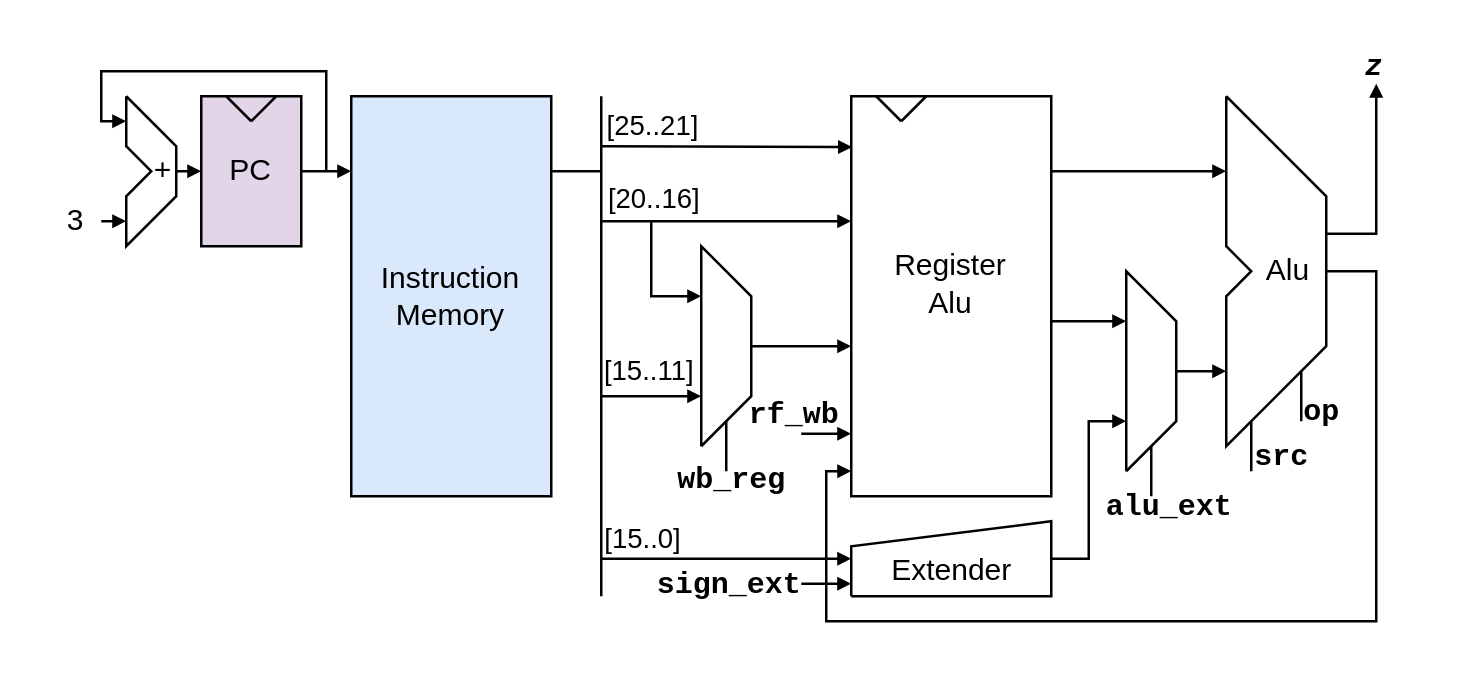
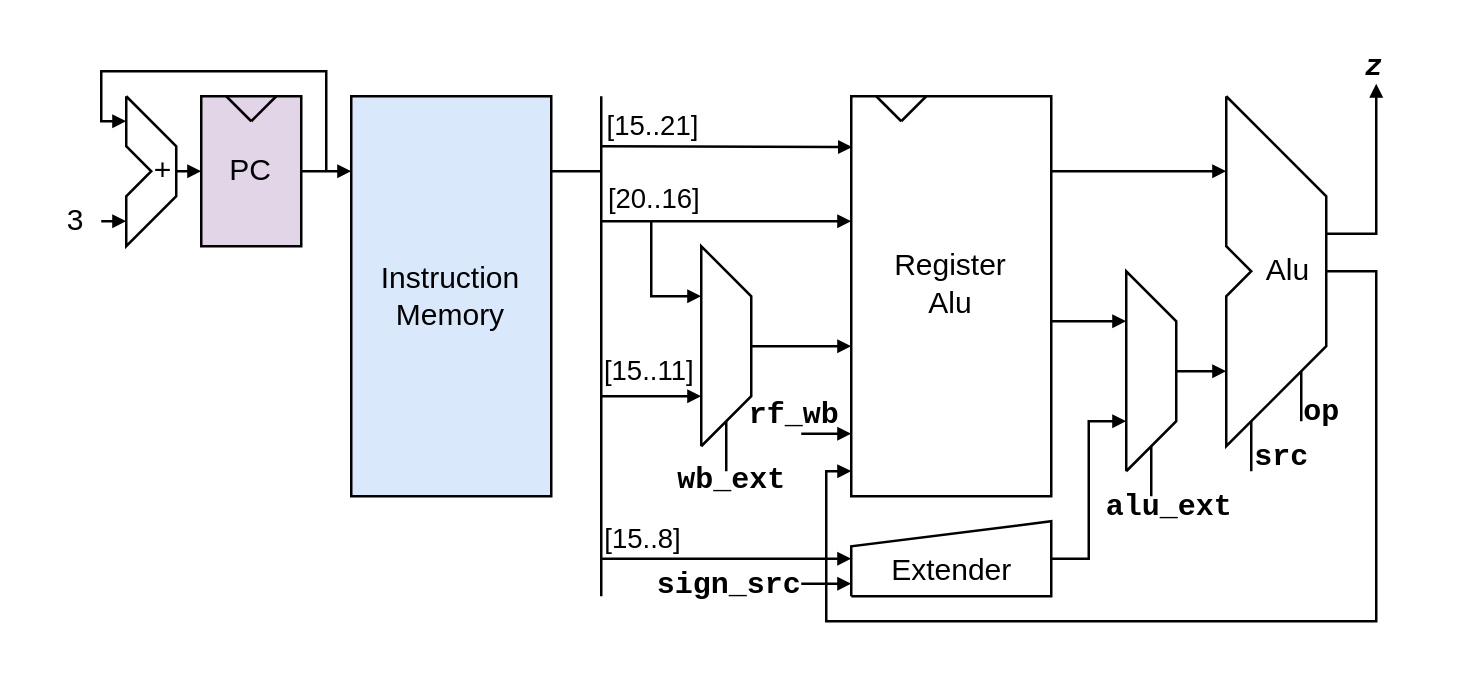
node "[25..21]": label "[25..21]" -> "[15..21]"
node "wb_reg": label "wb_reg" -> "wb_ext"
node "[15..0]": label "[15..0]" -> "[15..8]"
node "sign_ext": label "sign_ext" -> "sign_src"
